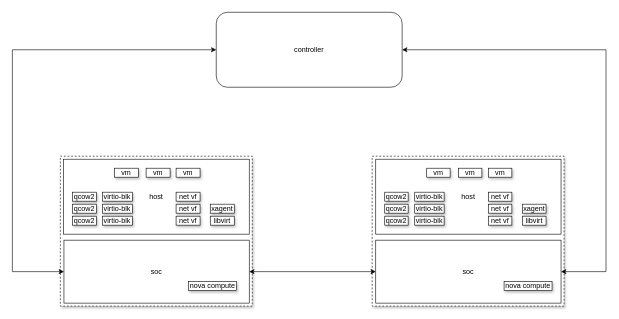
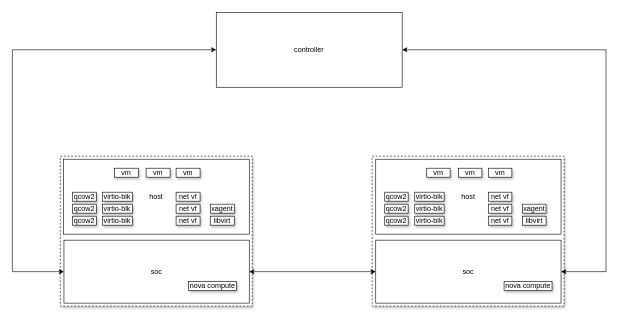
node "controller": shape rounded rectangle -> rectangle
